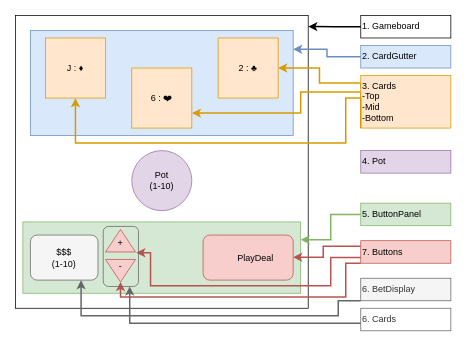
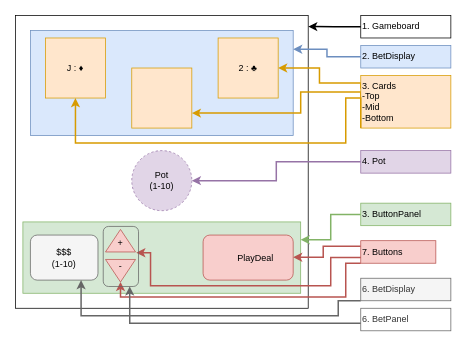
node "2. CardGutter": label "2. CardGutter" -> "2. BetDisplay"
node "6 : ❤️": removed
edge "4. Pot" -> "Pot (1-10)": added
node "Pot (1-10)": style solid -> dashed
node "5. ButtonPanel": label "5. ButtonPanel" -> "3. ButtonPanel"
node "7. Buttons": size 90x23 -> 75x23
node "6. Cards": label "6. Cards" -> "6. BetPanel"
